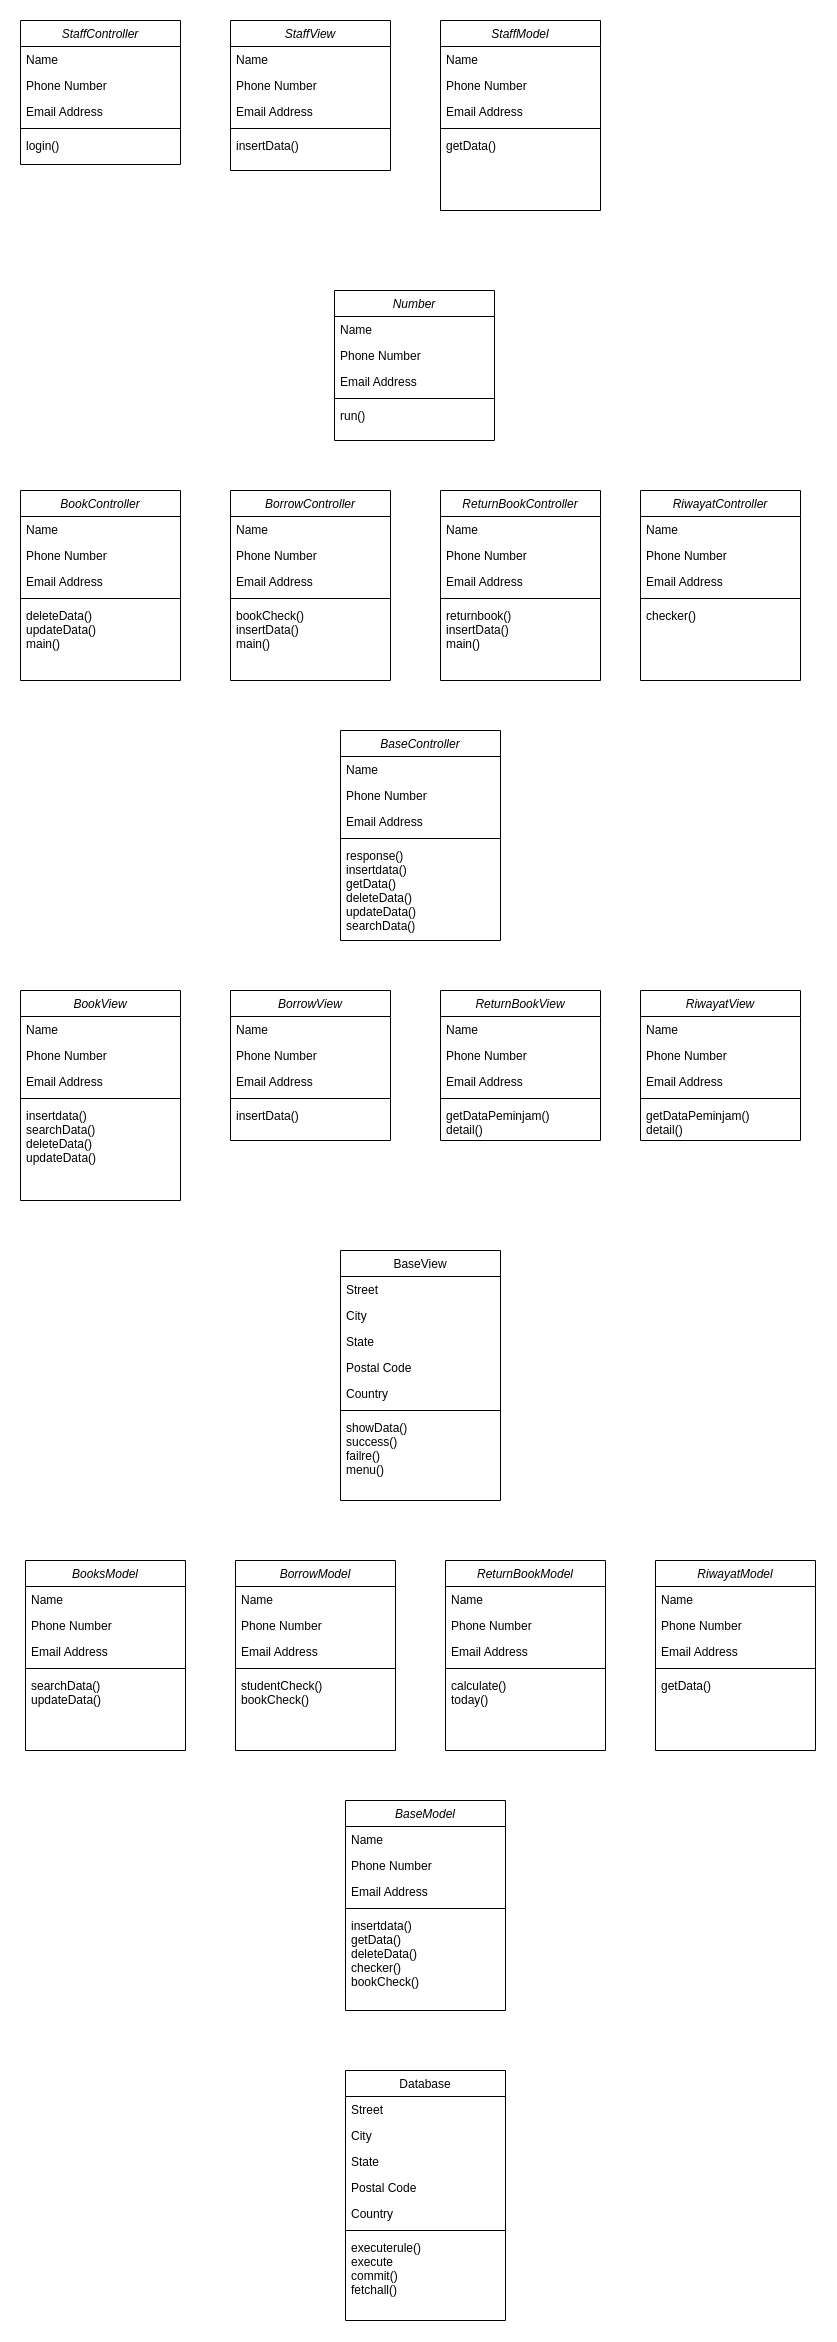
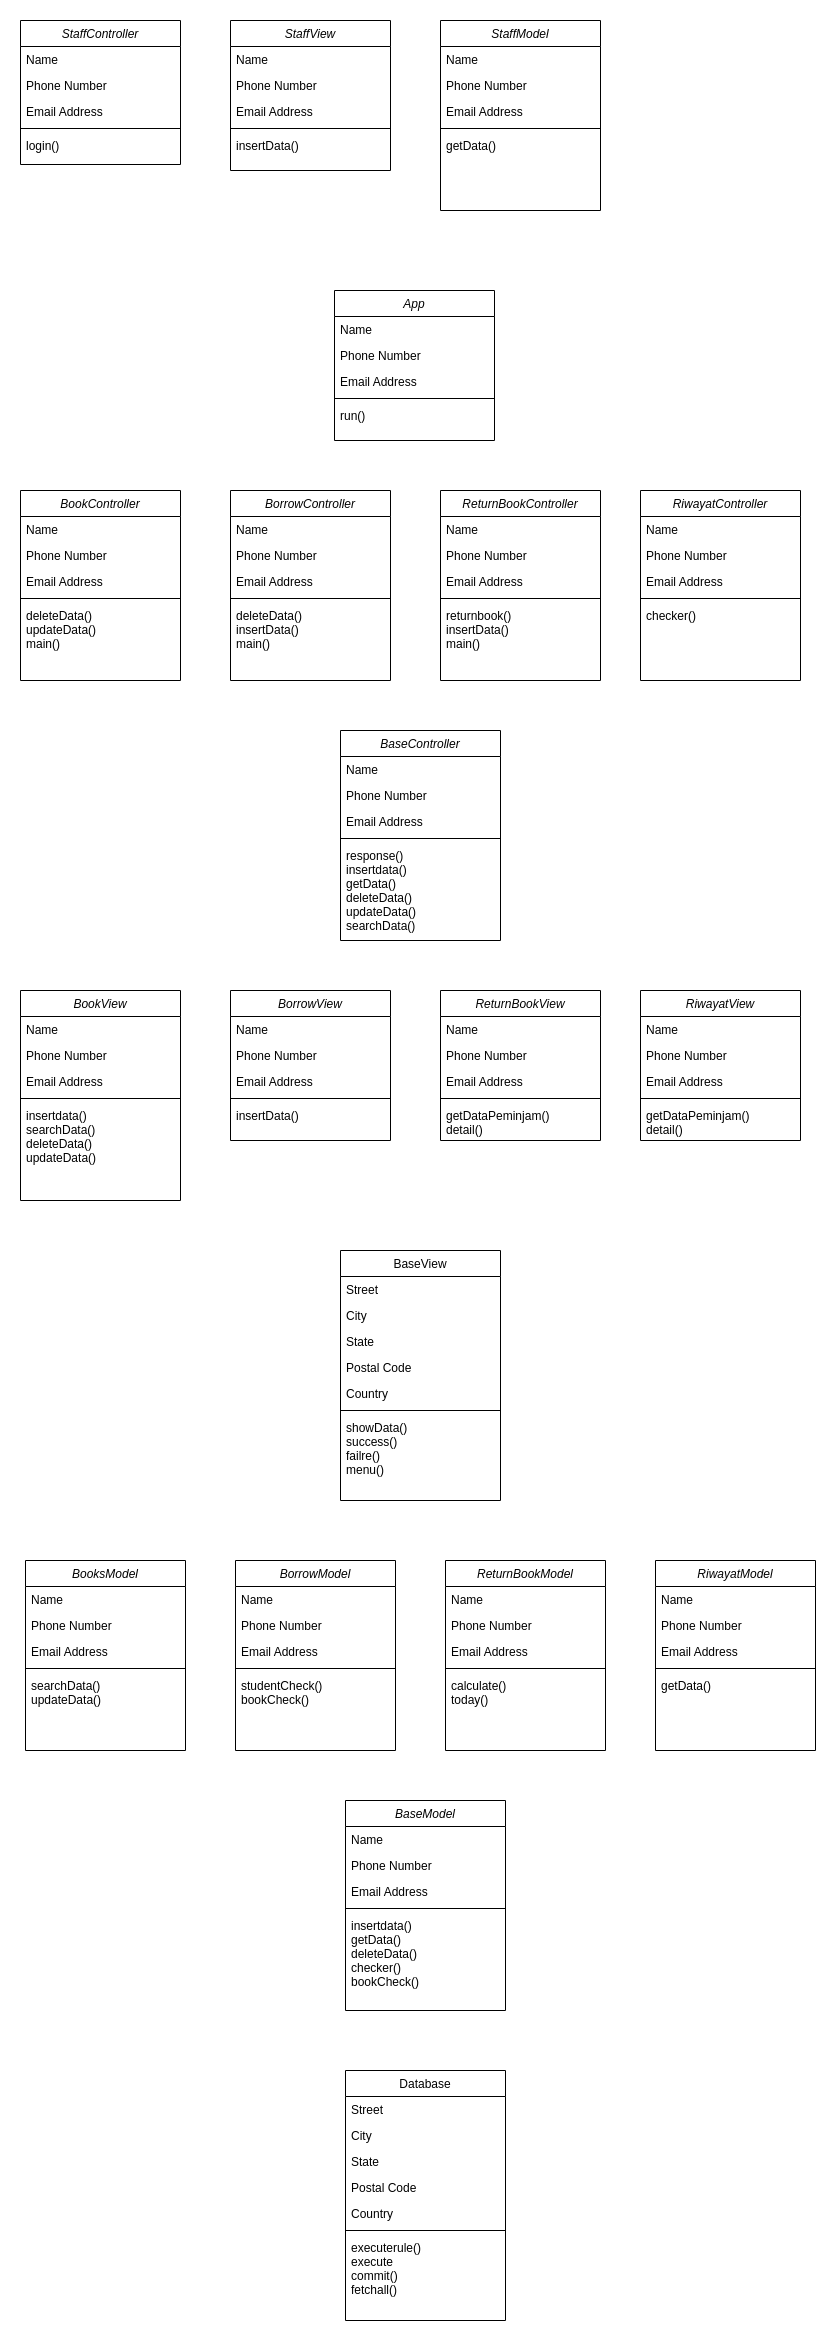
node "Number": label "Number" -> "App"
node "bookCheck() insertData() main()": label "bookCheck() insertData() main()" -> "deleteData() insertData() main()"
